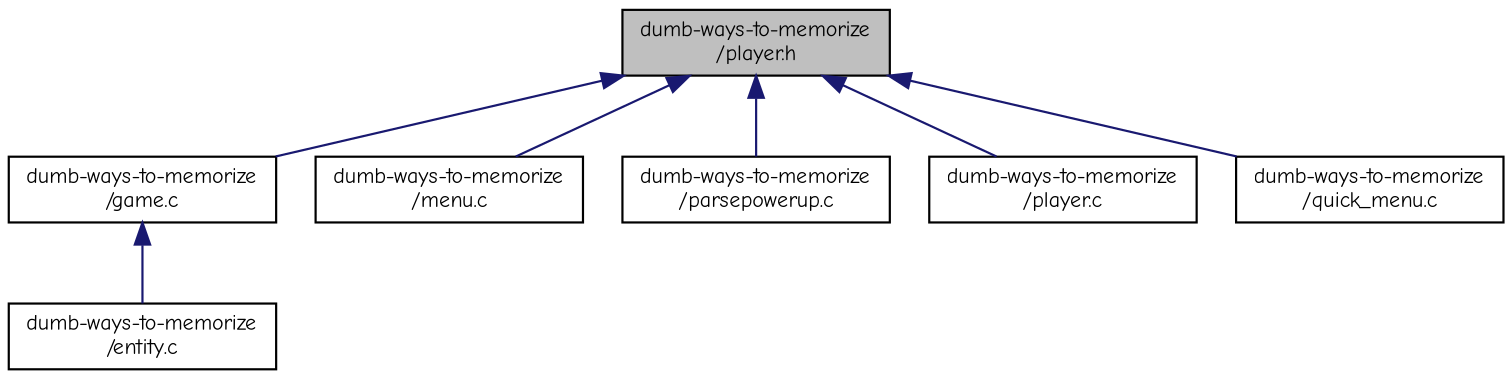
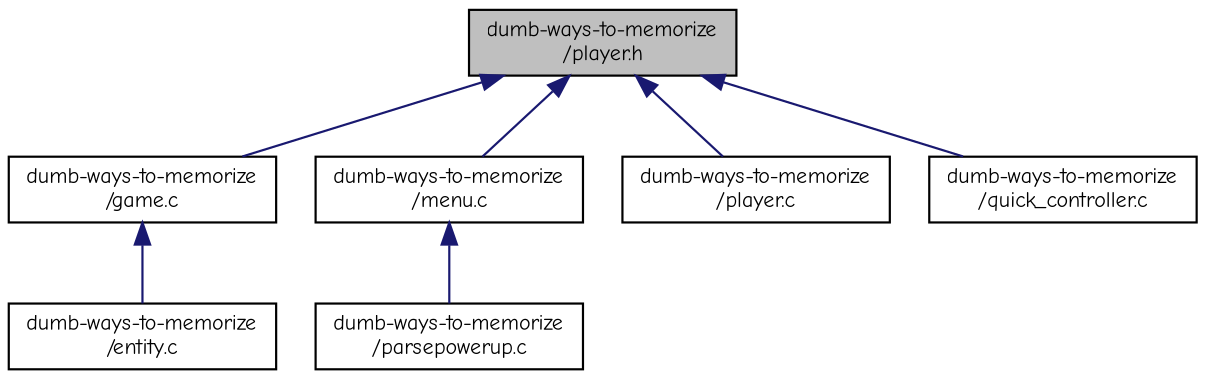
edge "dumb-ways-to-memorize /parsepowerup.c" -> "dumb-ways-to-memorize /player.h": now "dumb-ways-to-memorize /parsepowerup.c" -> "dumb-ways-to-memorize /menu.c"
node "dumb-ways-to-memorize /quick_menu.c": label "dumb-ways-to-memorize /quick_menu.c" -> "dumb-ways-to-memorize /quick_controller.c"
